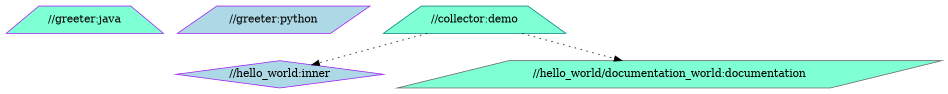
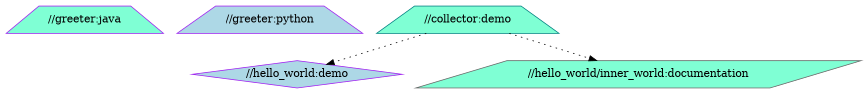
node "//greeter:python": shape parallelogram -> trapezium
node "//hello_world:inner": label "//hello_world:inner" -> "//hello_world:demo"
node "//hello_world/documentation_world:documentation": label "//hello_world/documentation_world:documentation" -> "//hello_world/inner_world:documentation"
